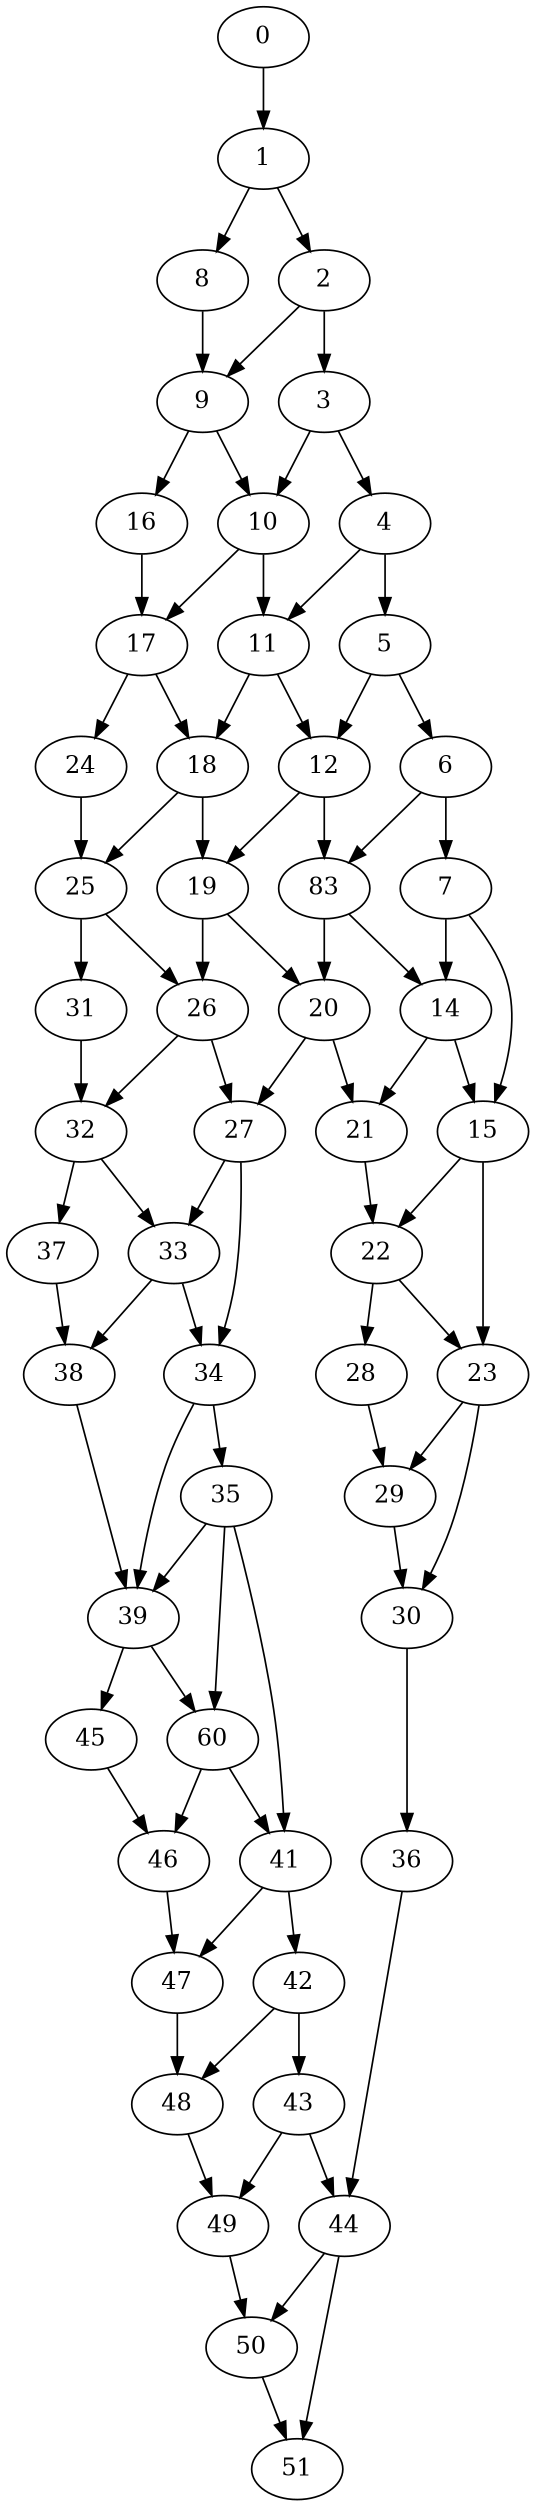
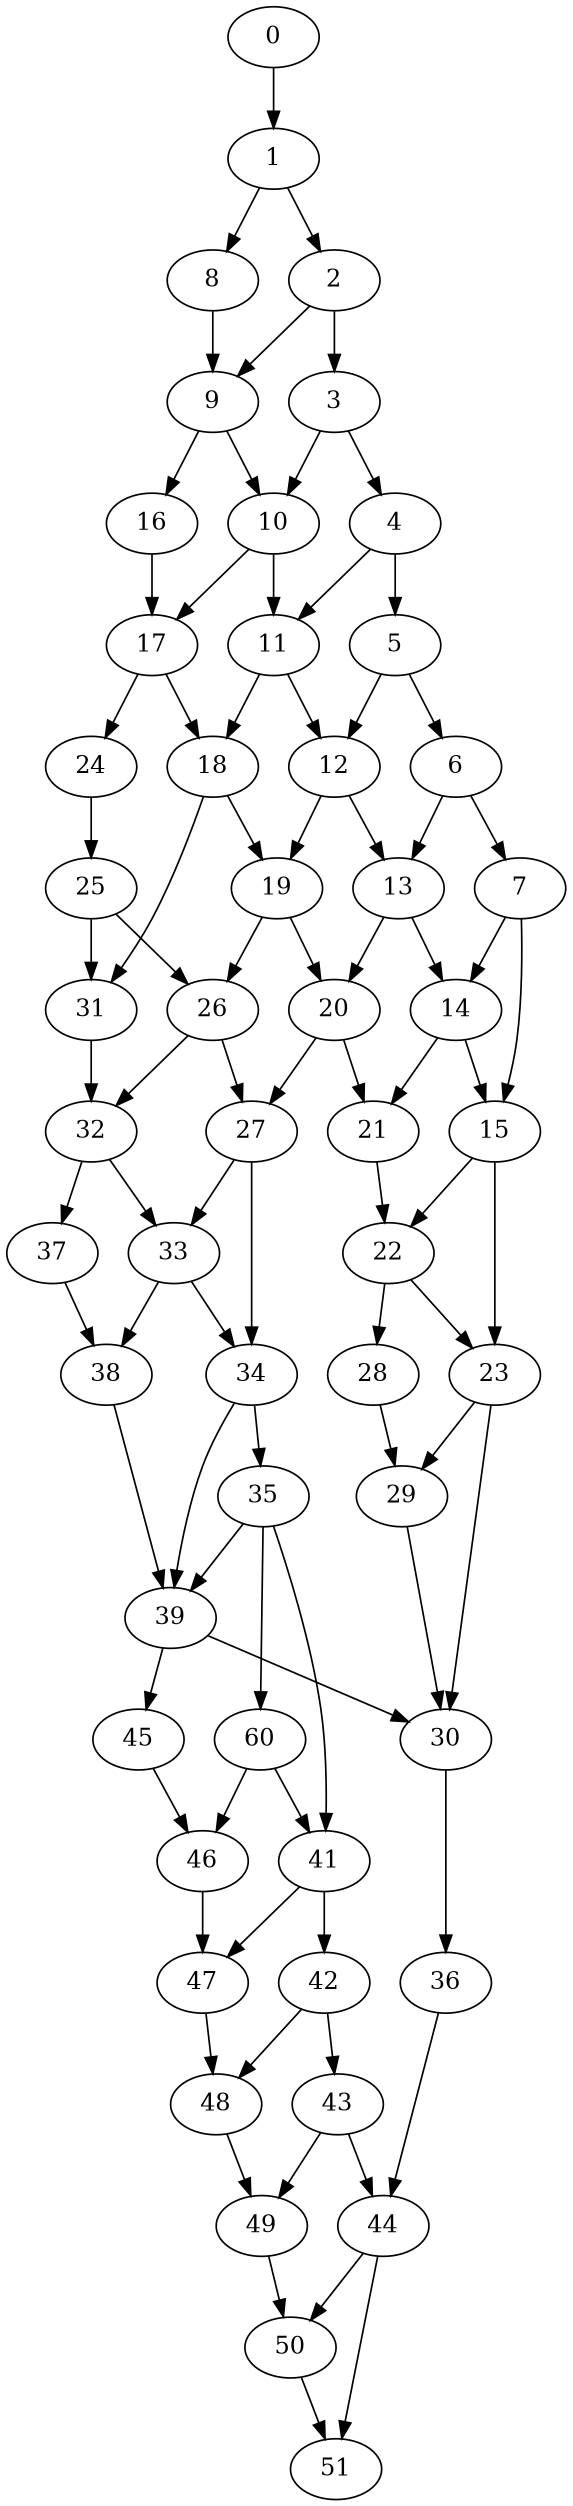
edge "18" -> "25": now "18" -> "31"
node "83": label "83" -> "13"
edge "39" -> "60": now "39" -> "30"
